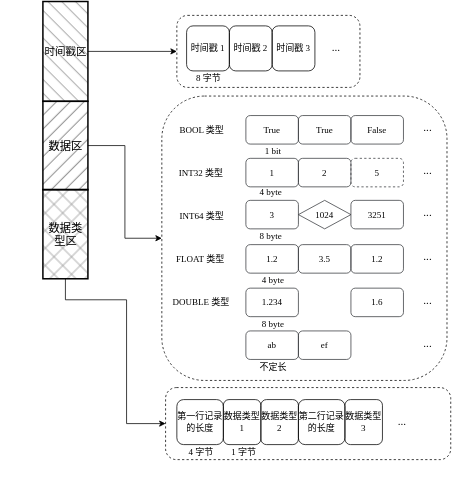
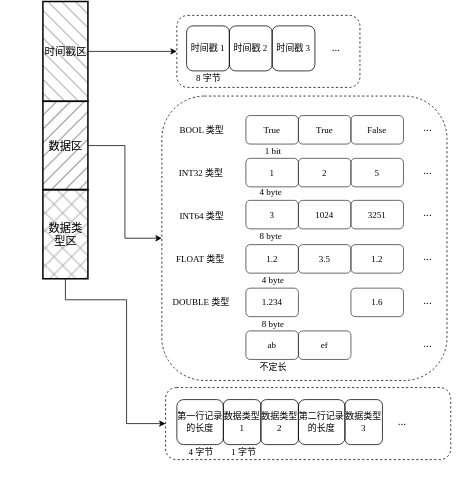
node "5": style dashed -> solid
node "1024": shape diamond -> rounded rectangle
